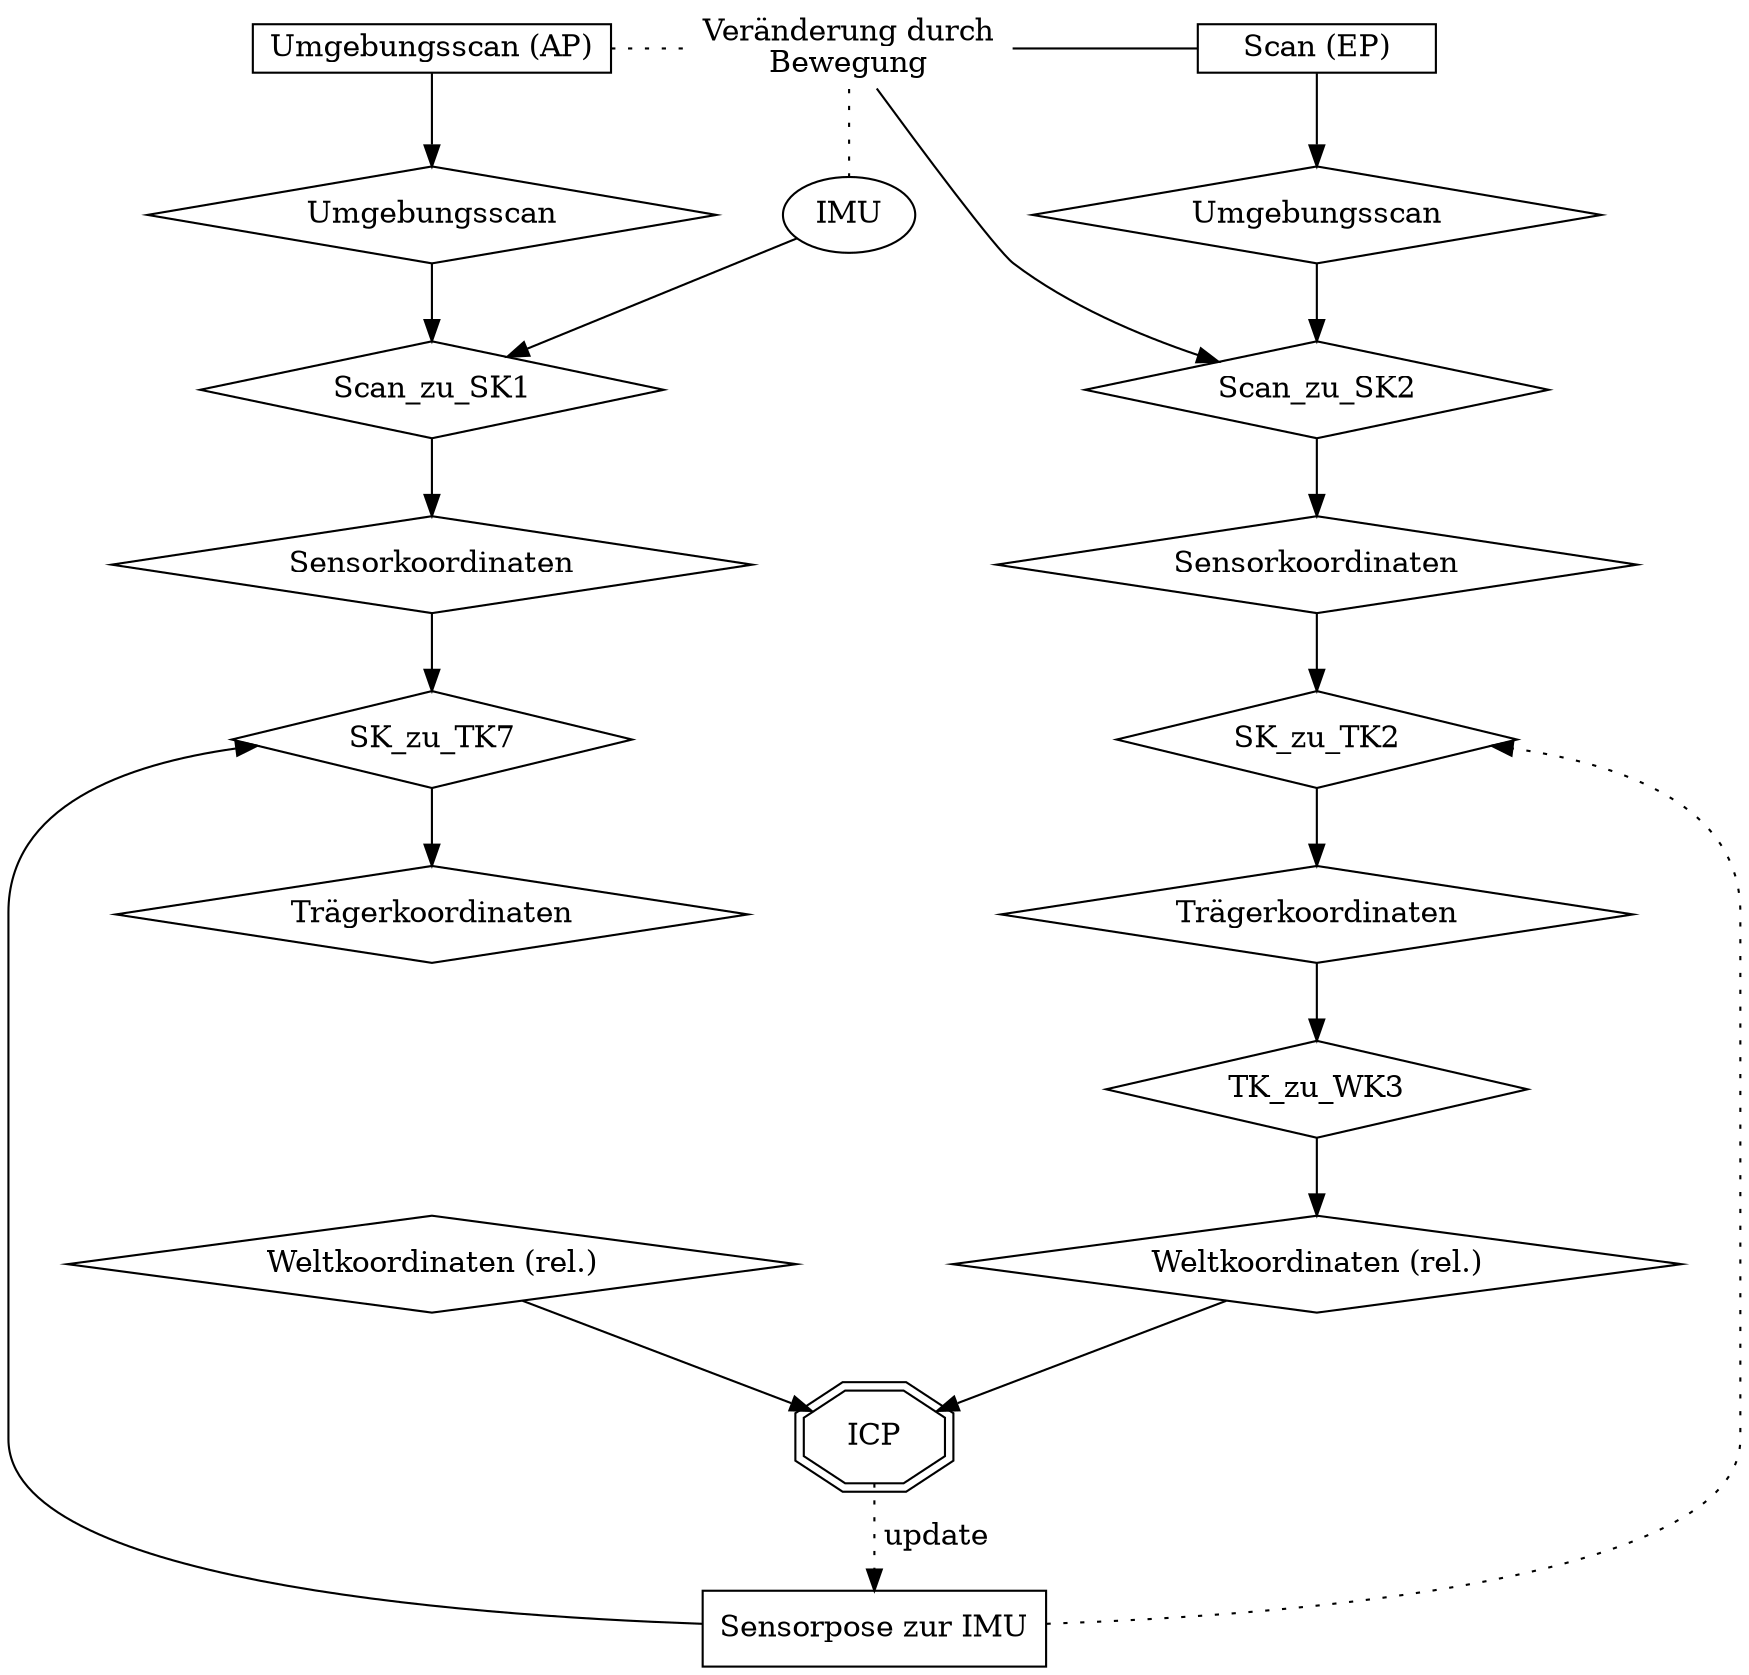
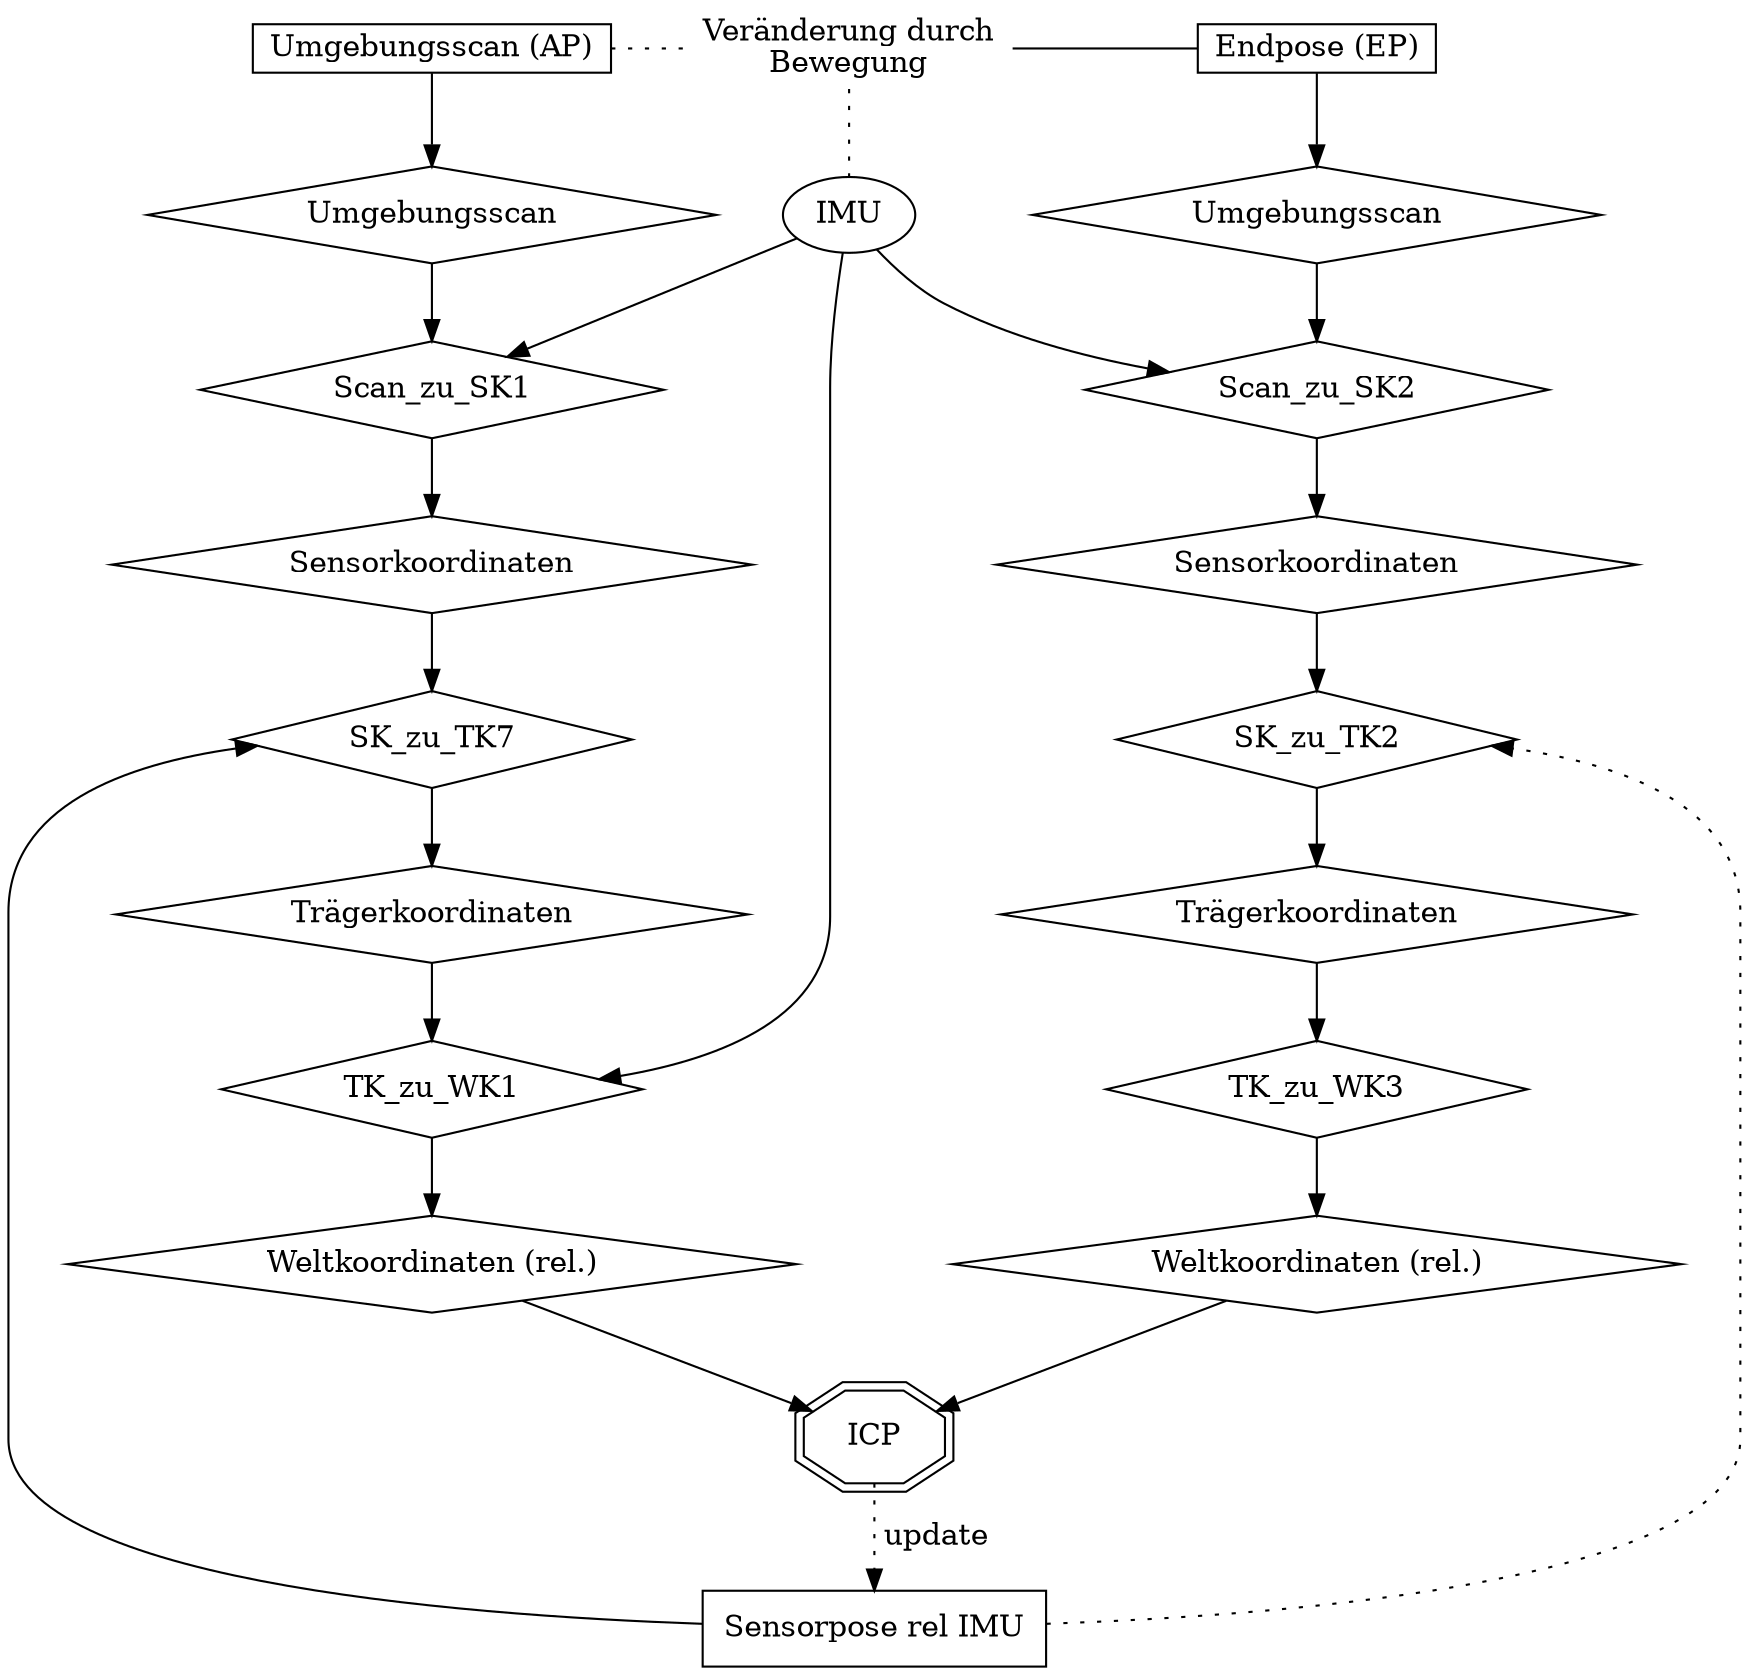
node "Scan (EP)": label "Scan (EP)" -> "Endpose (EP)"
edge "Veränderung durch Bewegung" -> "Scan_zu_SK2": now "IMU" -> "Scan_zu_SK2"
node "TK_zu_WK1": added
node "Sensorpose zur IMU": label "Sensorpose zur IMU" -> "Sensorpose rel IMU"
